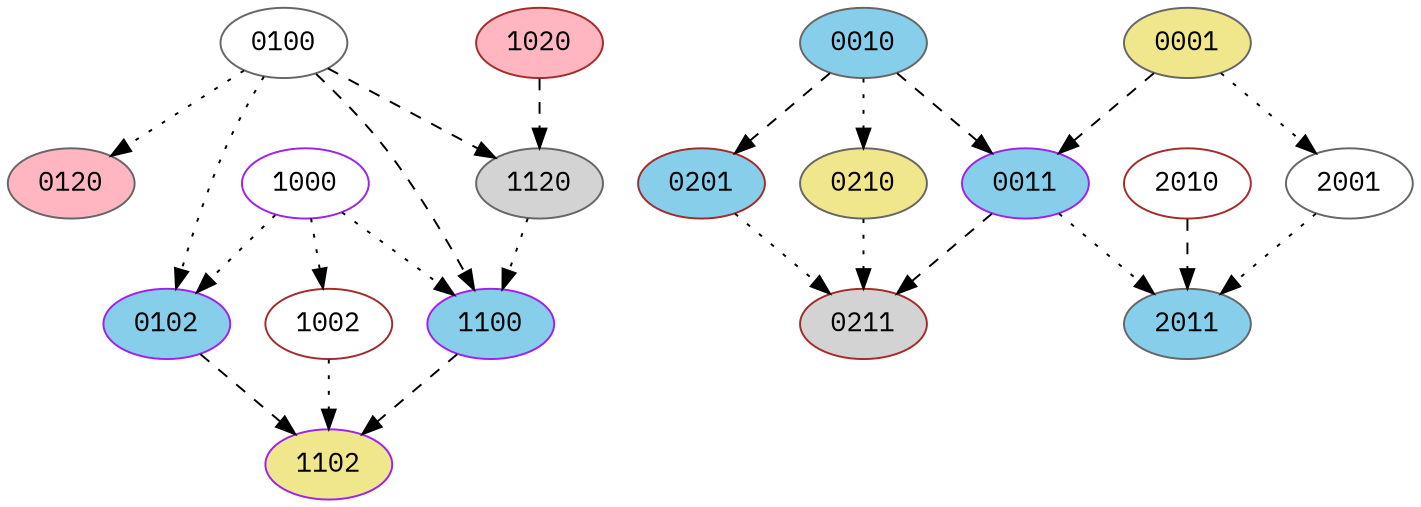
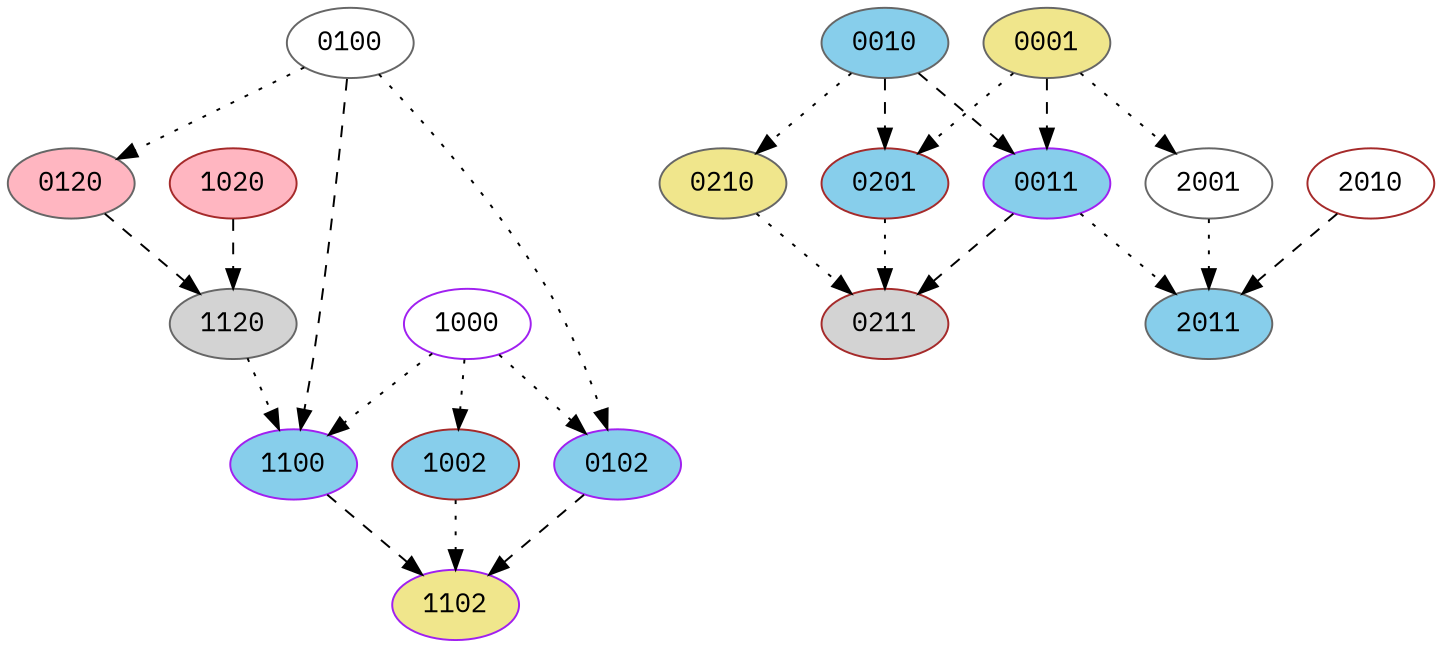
edge "0001" -> "0201": added
edge "0100" -> "1120": now "0120" -> "1120"
node "1002": fillcolor white -> skyblue
